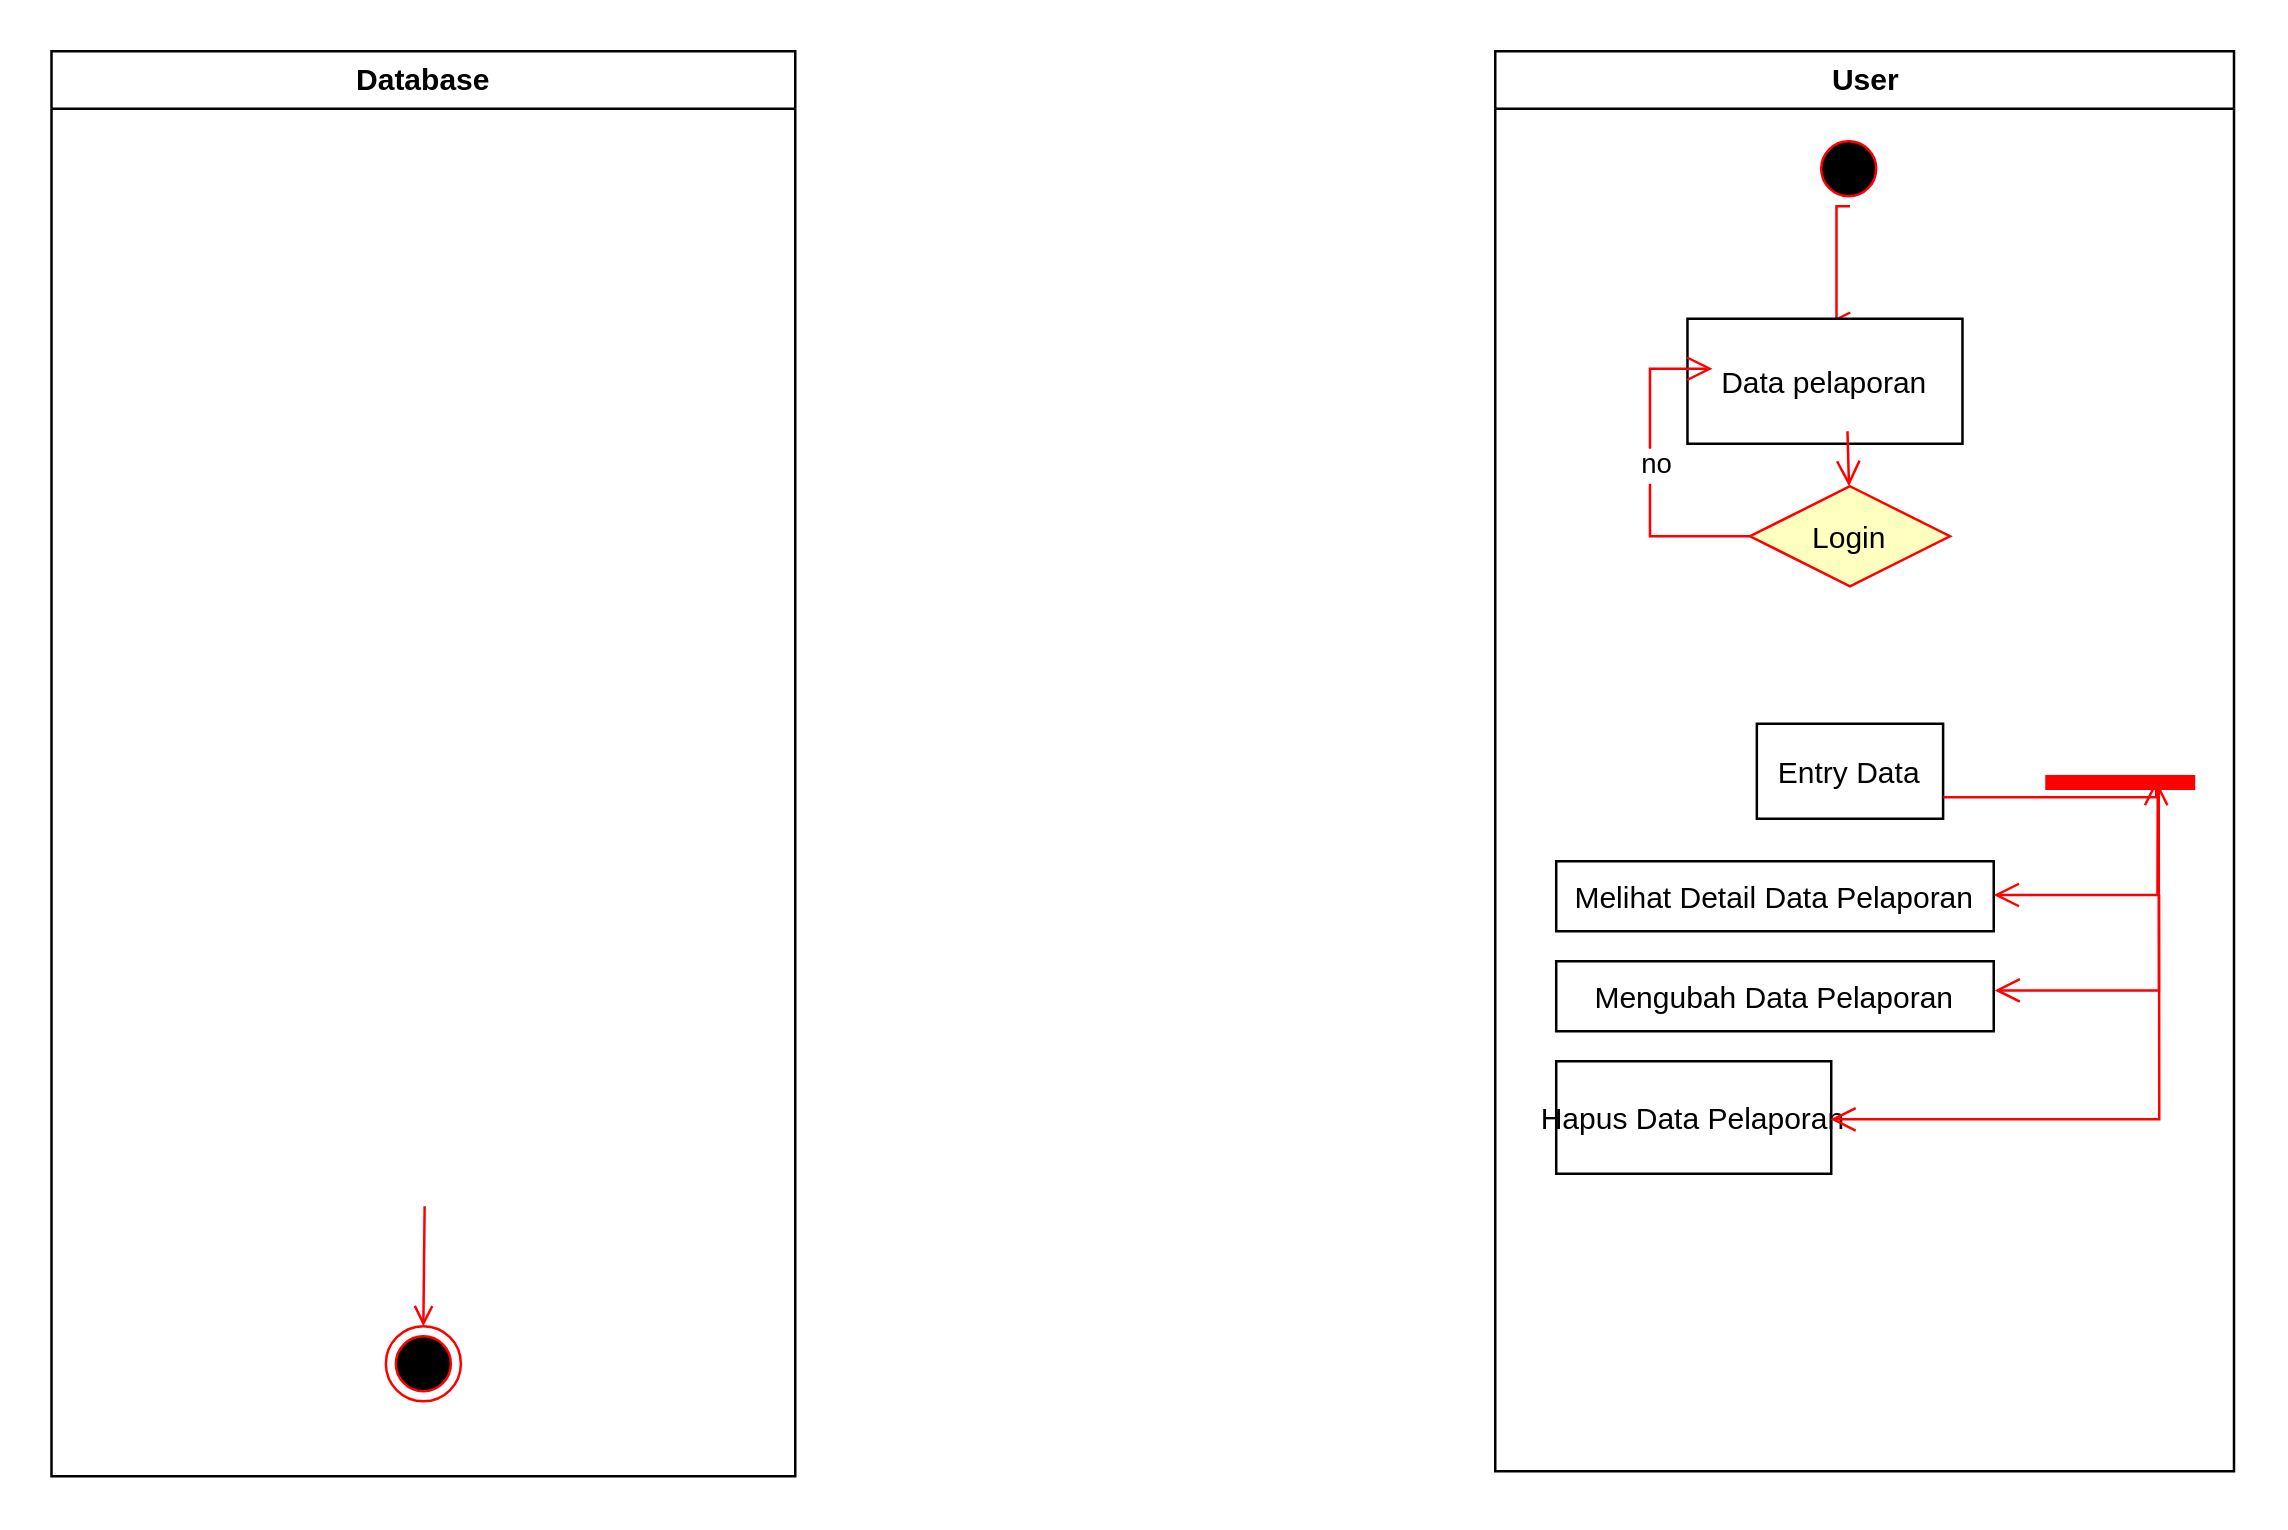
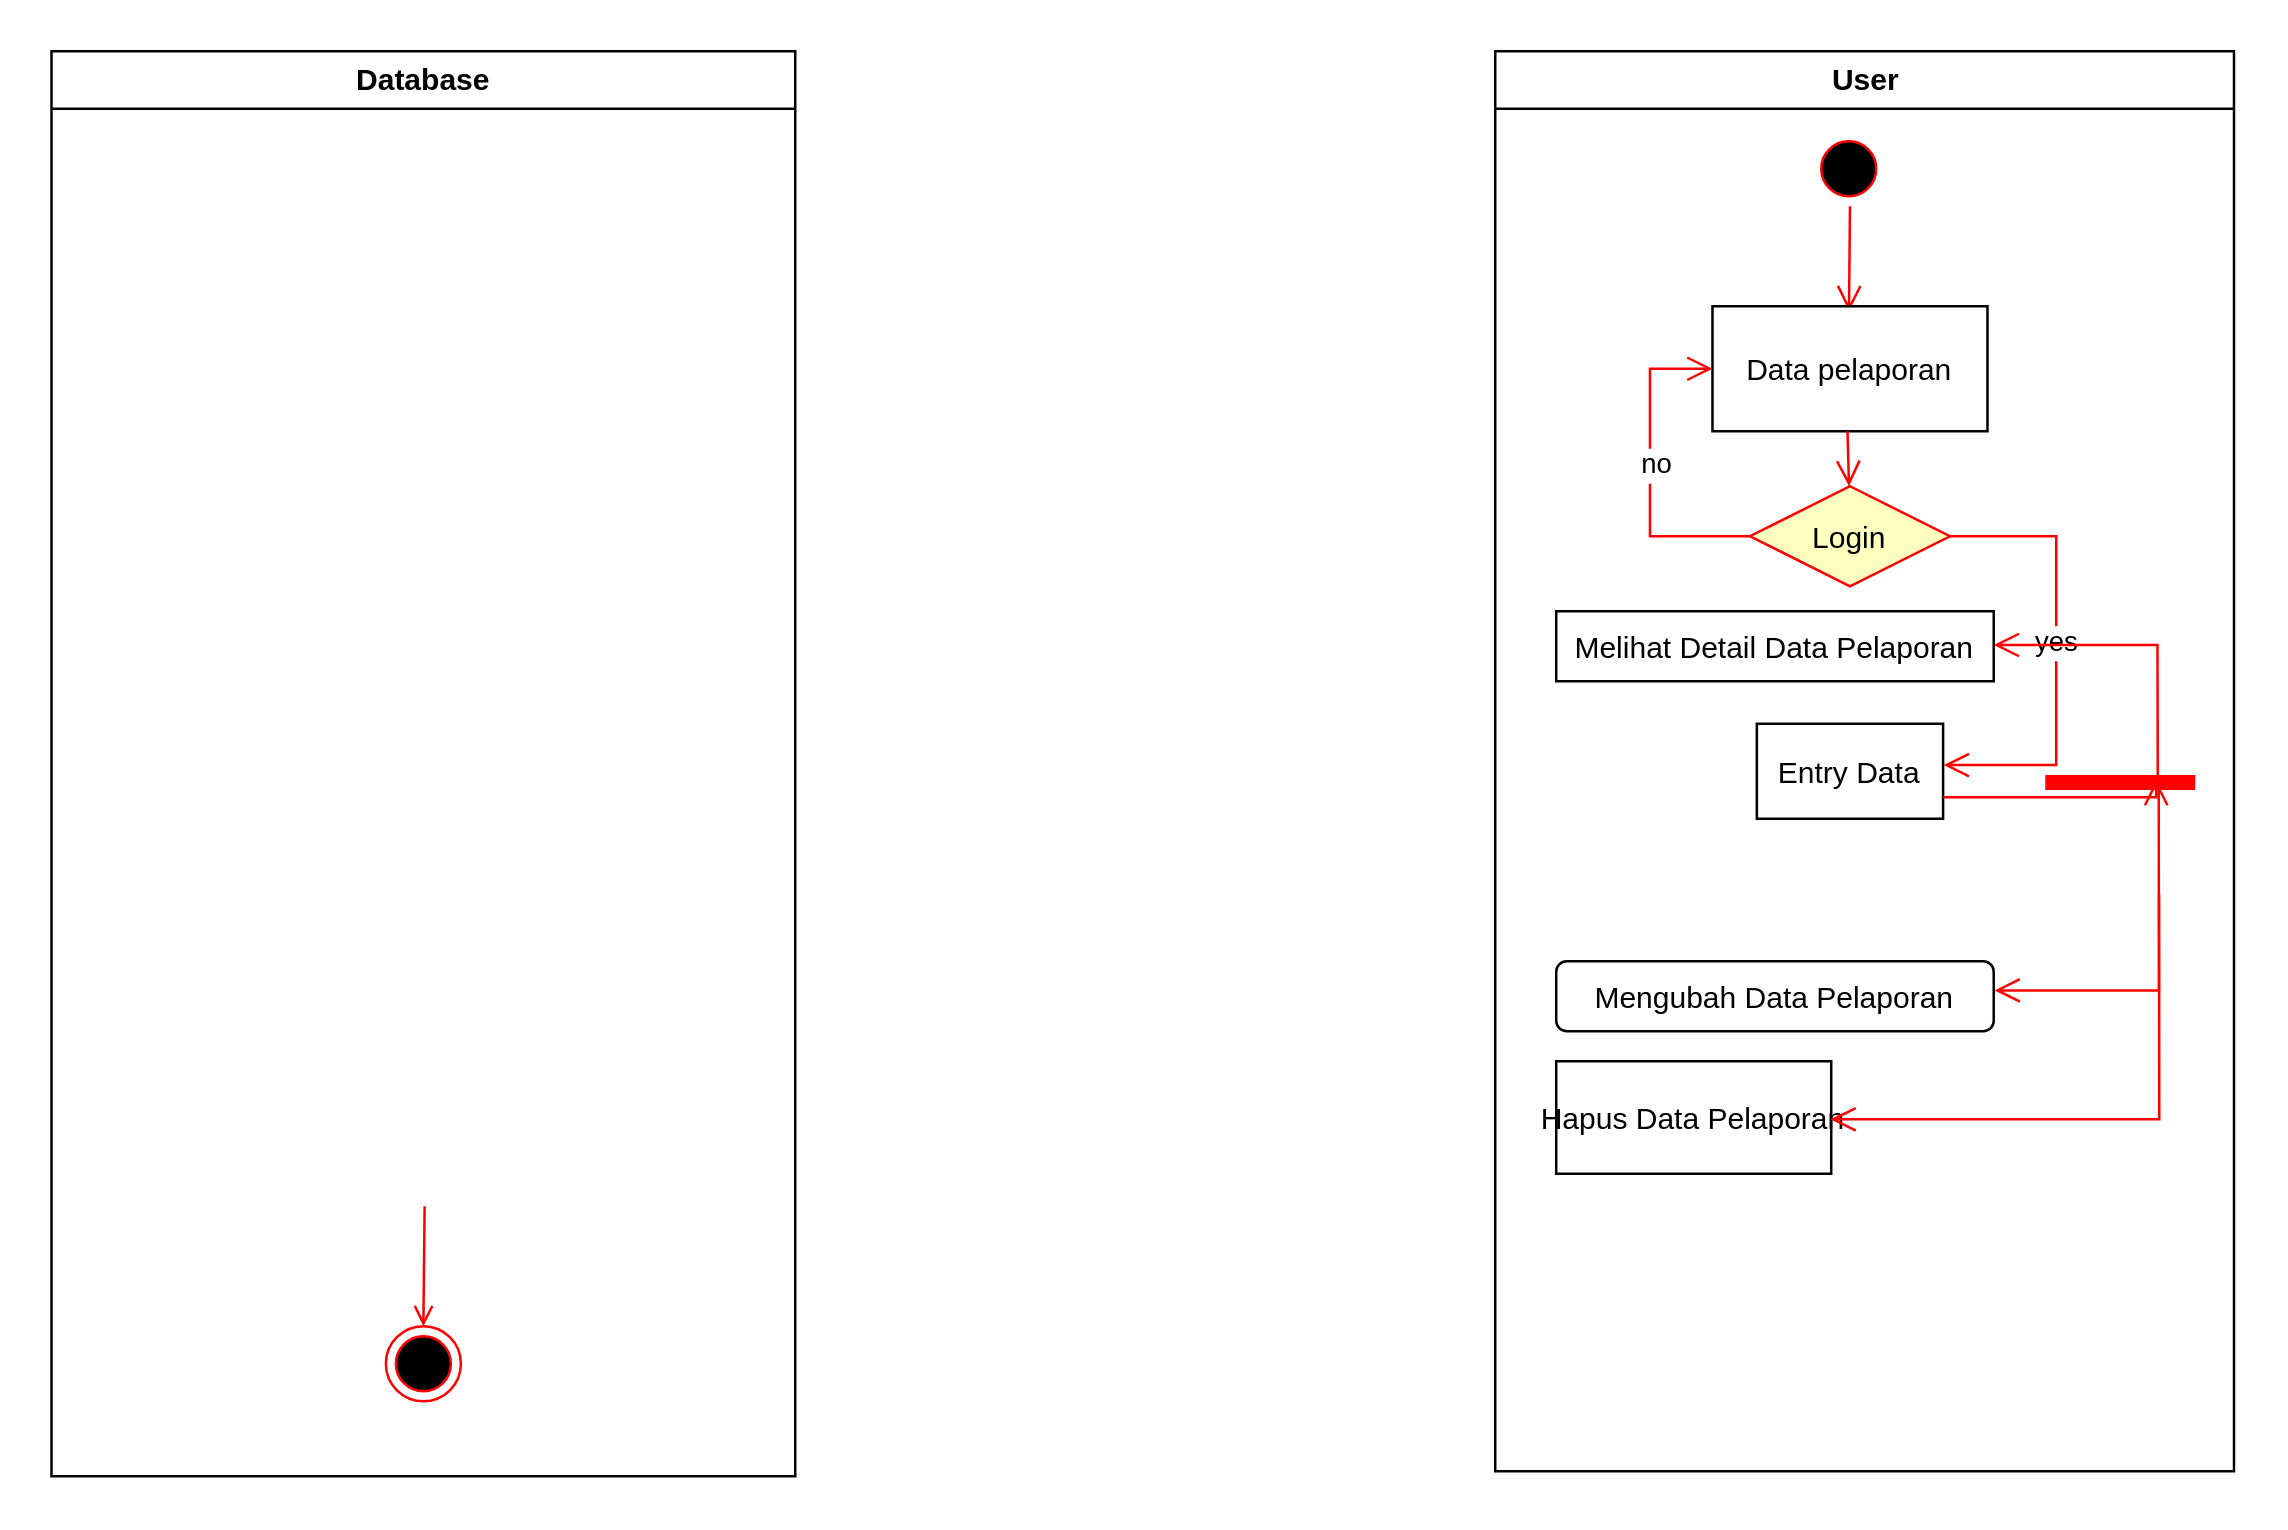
node "Data pelaporan": moved (1825, 381) -> (1850, 369)
edge "Login" -> "Entry Data": added, label "yes"
node "Melihat Detail Data Pelaporan": moved (1775, 896) -> (1775, 646)
node "Mengubah Data Pelaporan": shape rectangle -> rounded rectangle
